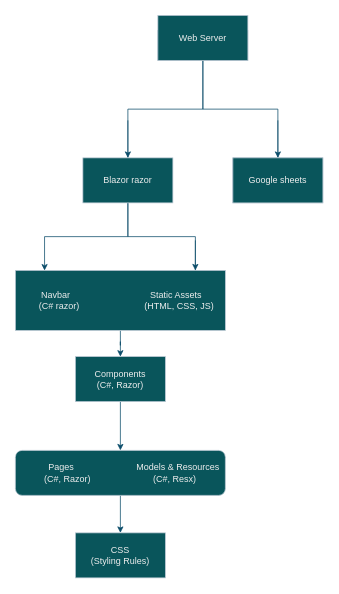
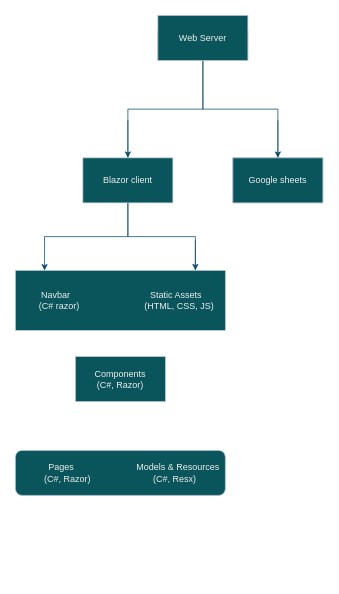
node "Blazor razor": label "Blazor razor" -> "Blazor client"
edge "Navbar Static Assets (C# razor) (HTML, CSS, JS)" -> "Components (C#, Razor)": removed
edge "Components (C#, Razor)" -> "Pages Models & Resources (C#, Razor) (C#, Resx)": removed
edge "Pages Models & Resources (C#, Razor) (C#, Resx)" -> "CSS (Styling Rules)": removed
node "CSS (Styling Rules)": removed
